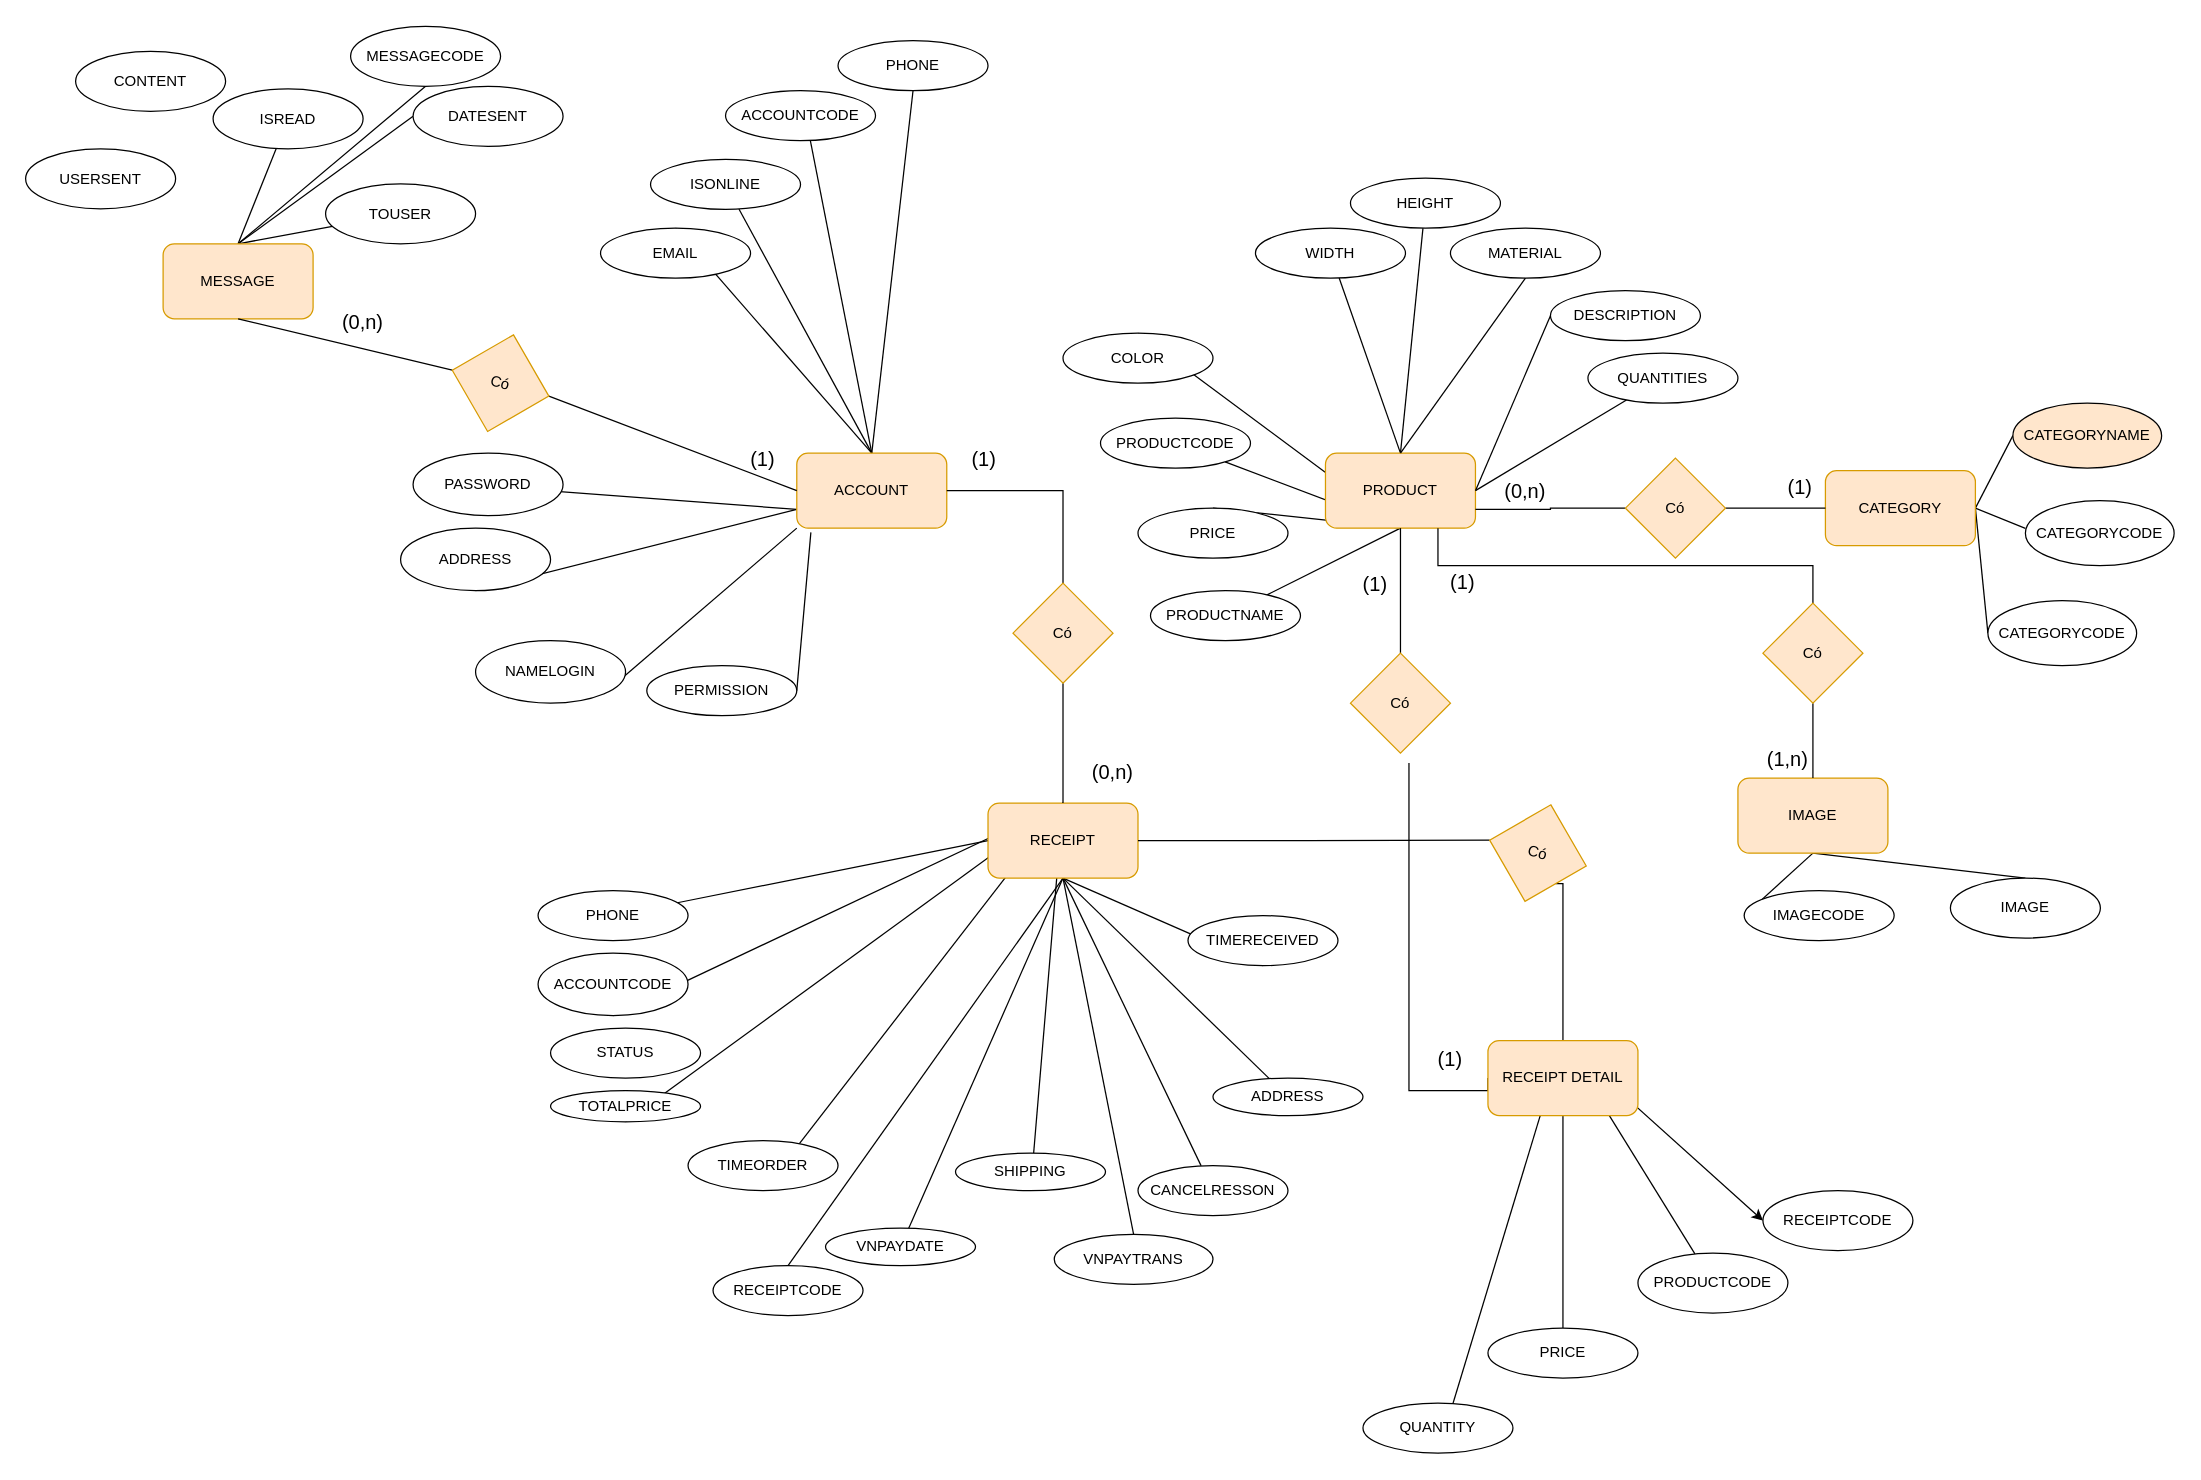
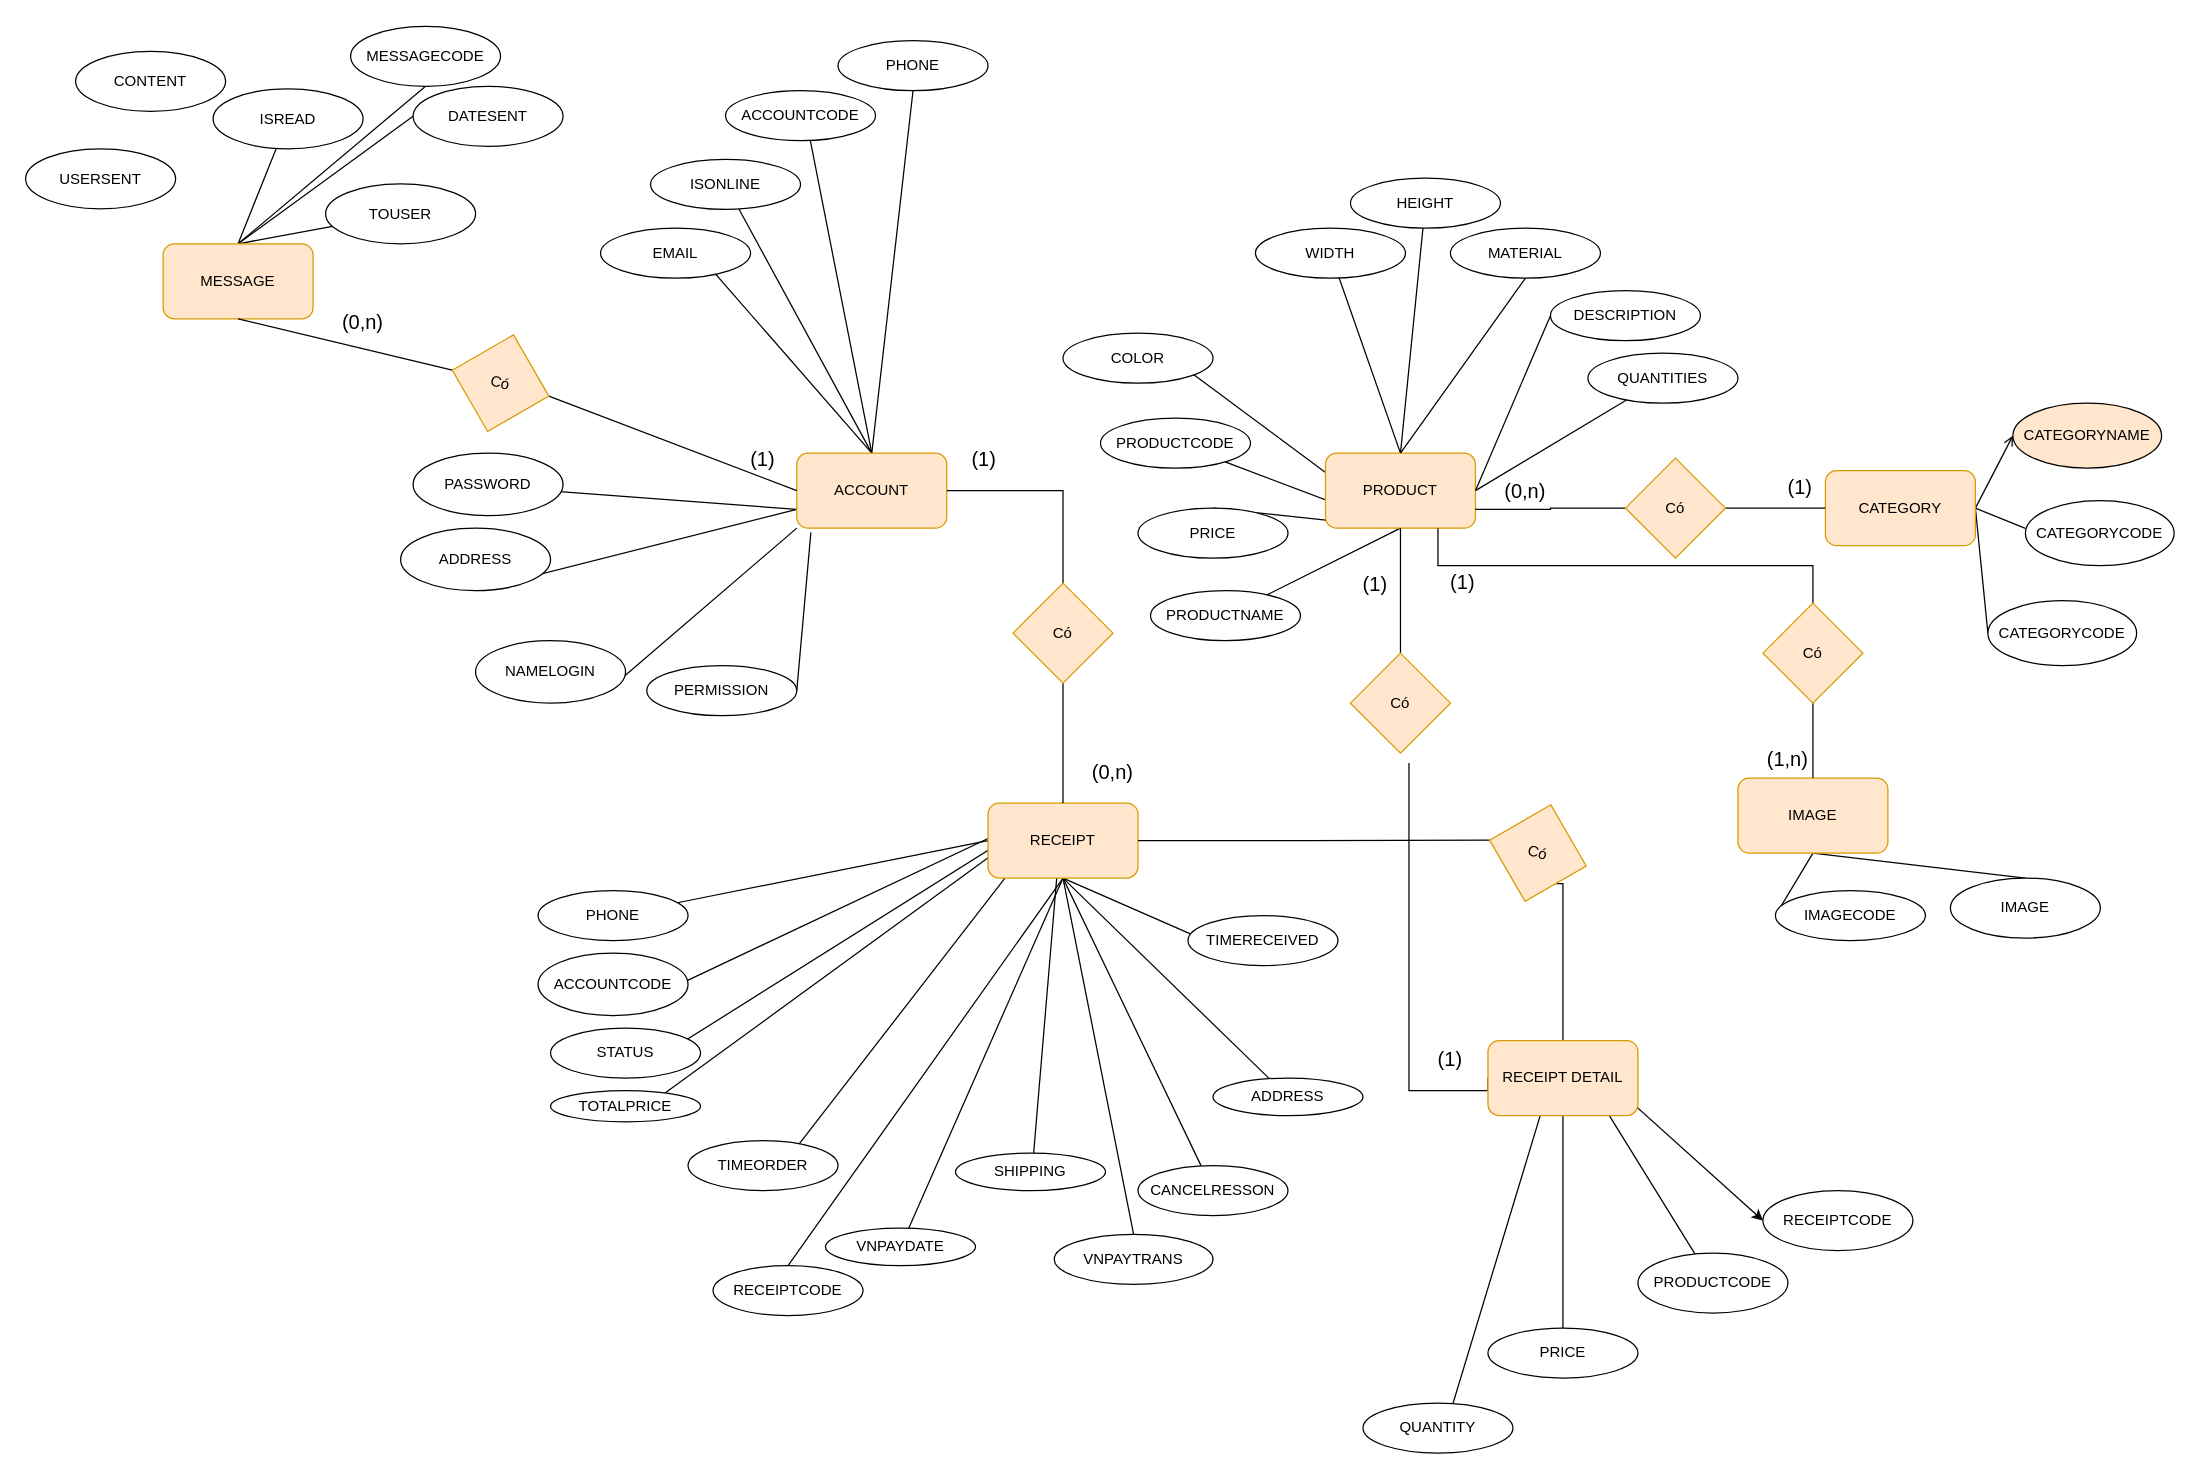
edge "CATEGORYNAME" -- "CATEGORY": arrowhead none -> open
node "IMAGECODE": moved (1819, 916) -> (1851, 916)
edge "RECEIPT" -- "STATUS": added
